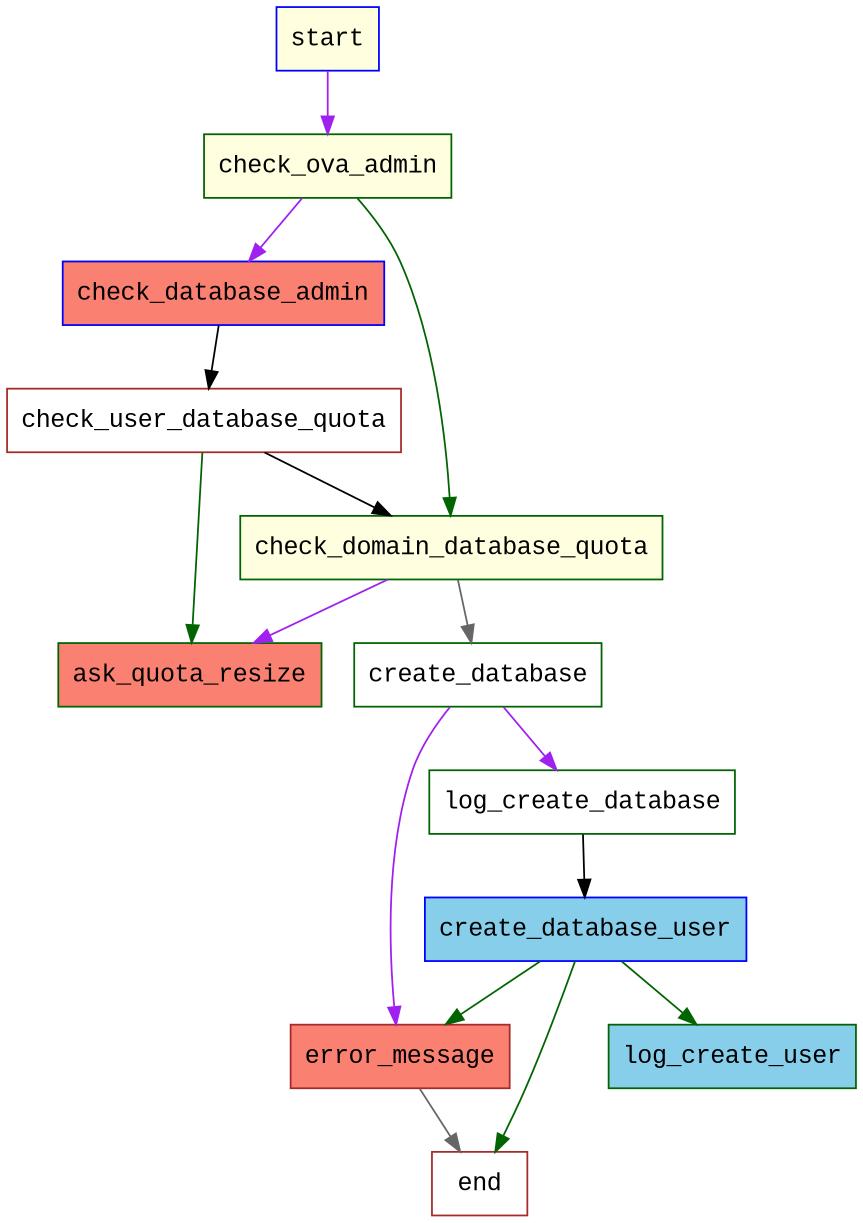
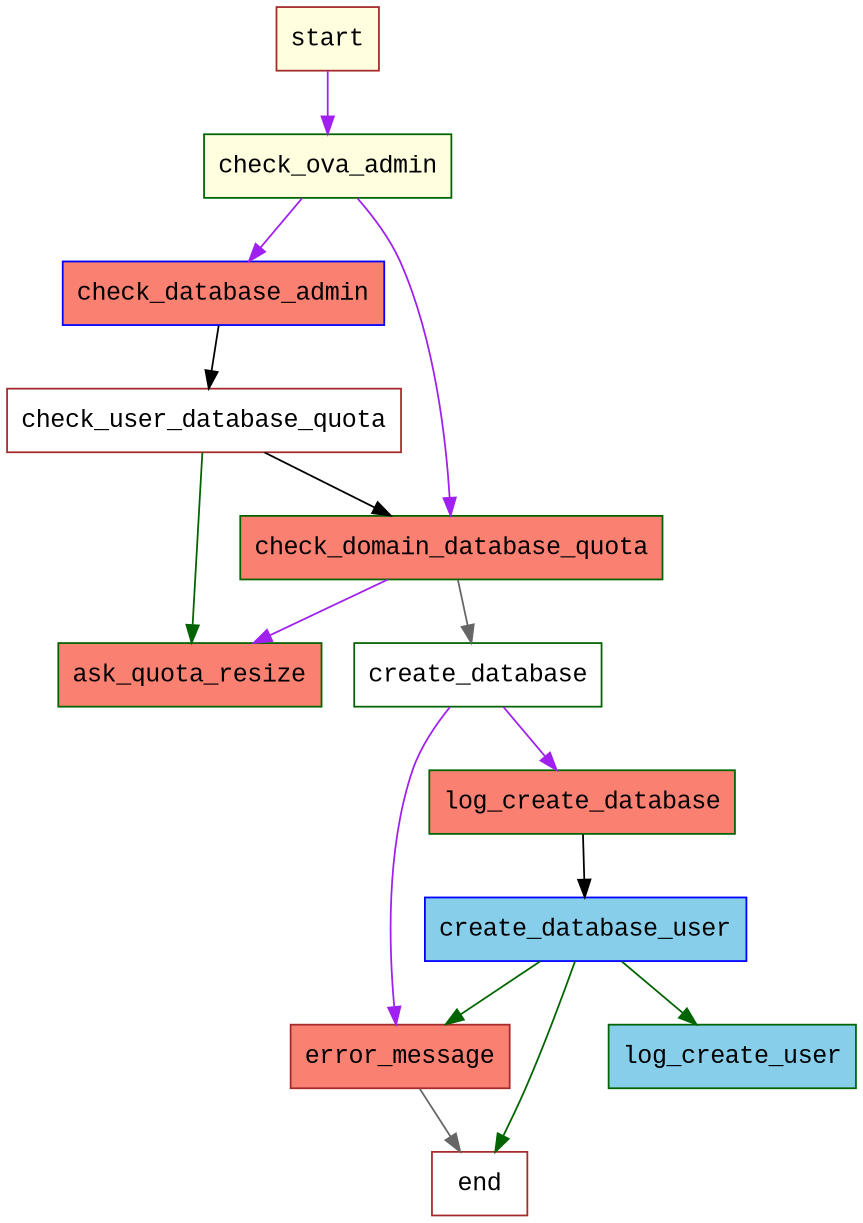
node "start": color blue -> brown
edge "check_ova_admin" -> "check_domain_database_quota": color darkgreen -> purple
node "check_domain_database_quota": fillcolor lightyellow -> salmon
node "log_create_database": fillcolor white -> salmon
